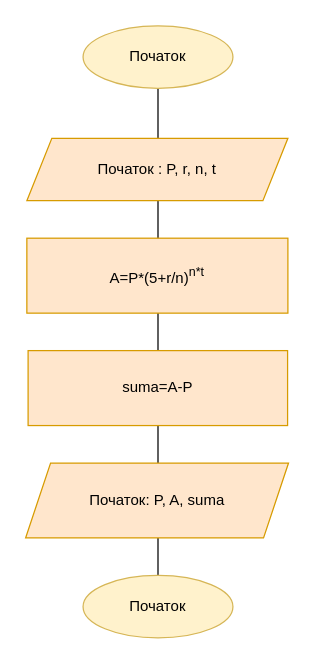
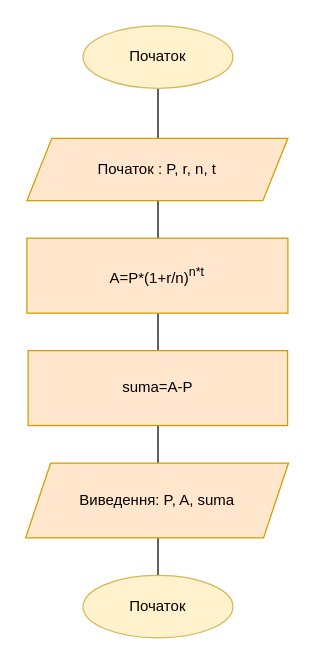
node "A=P*(5+r/n)n*t": label "A=P*(5+r/n)n*t" -> "A=P*(1+r/n)n*t"
node "Початок: P, A, suma": label "Початок: P, A, suma" -> "Виведення: P, A, suma"
